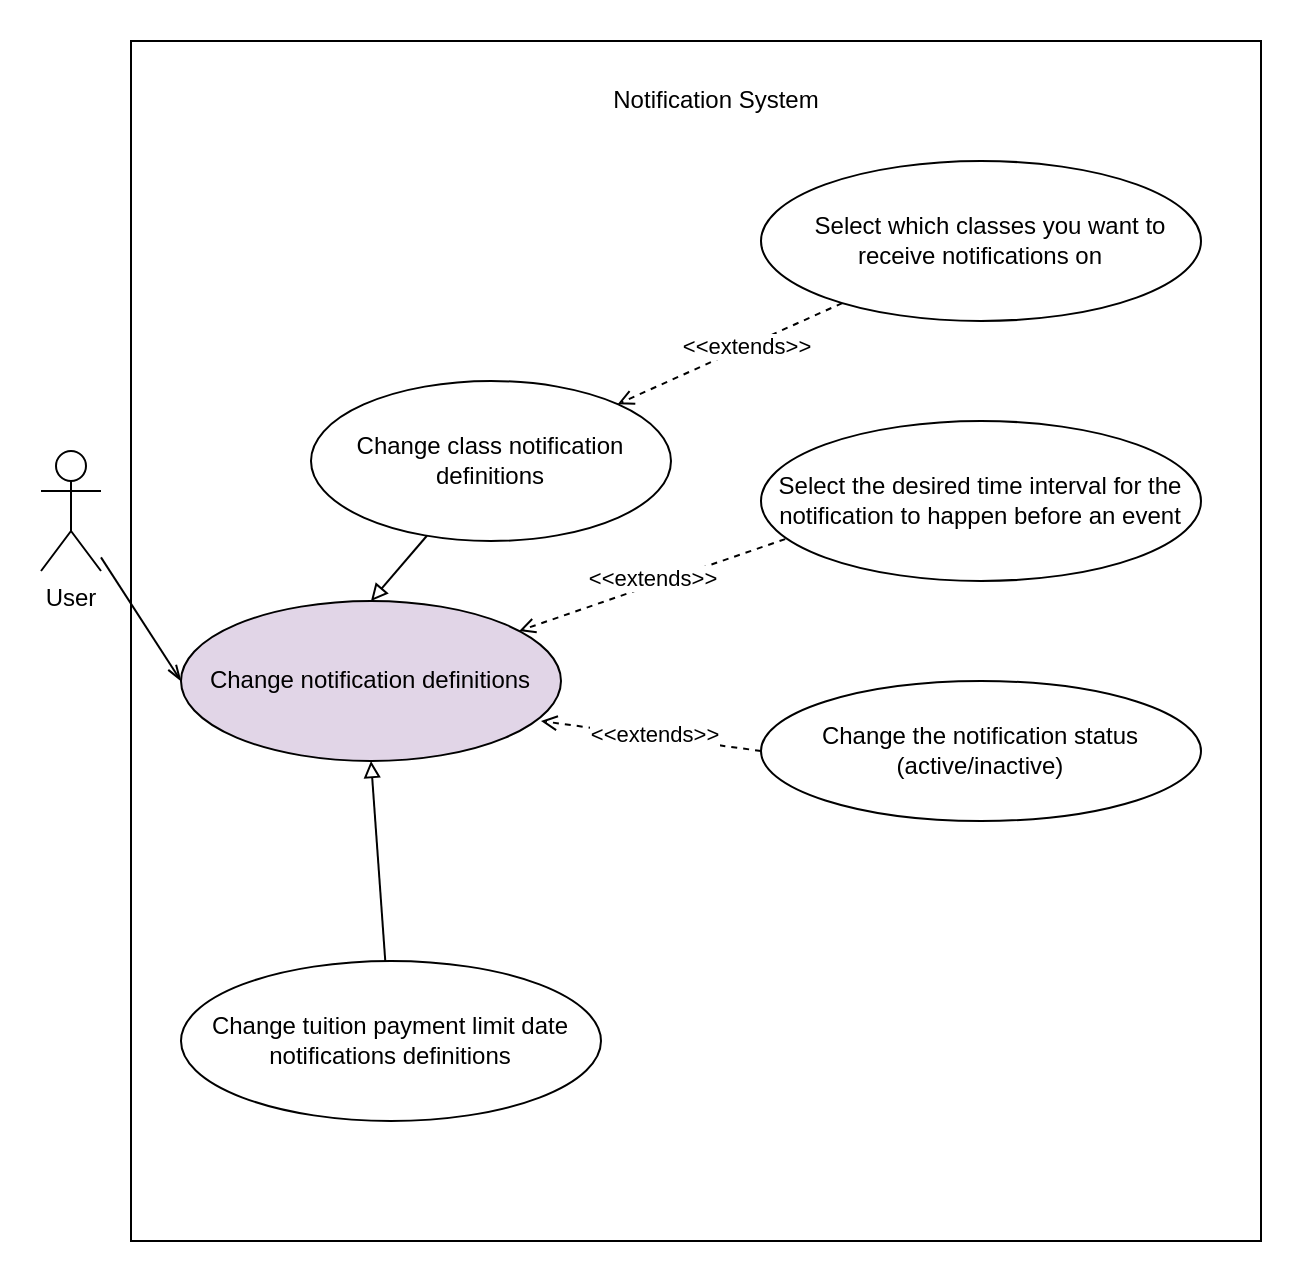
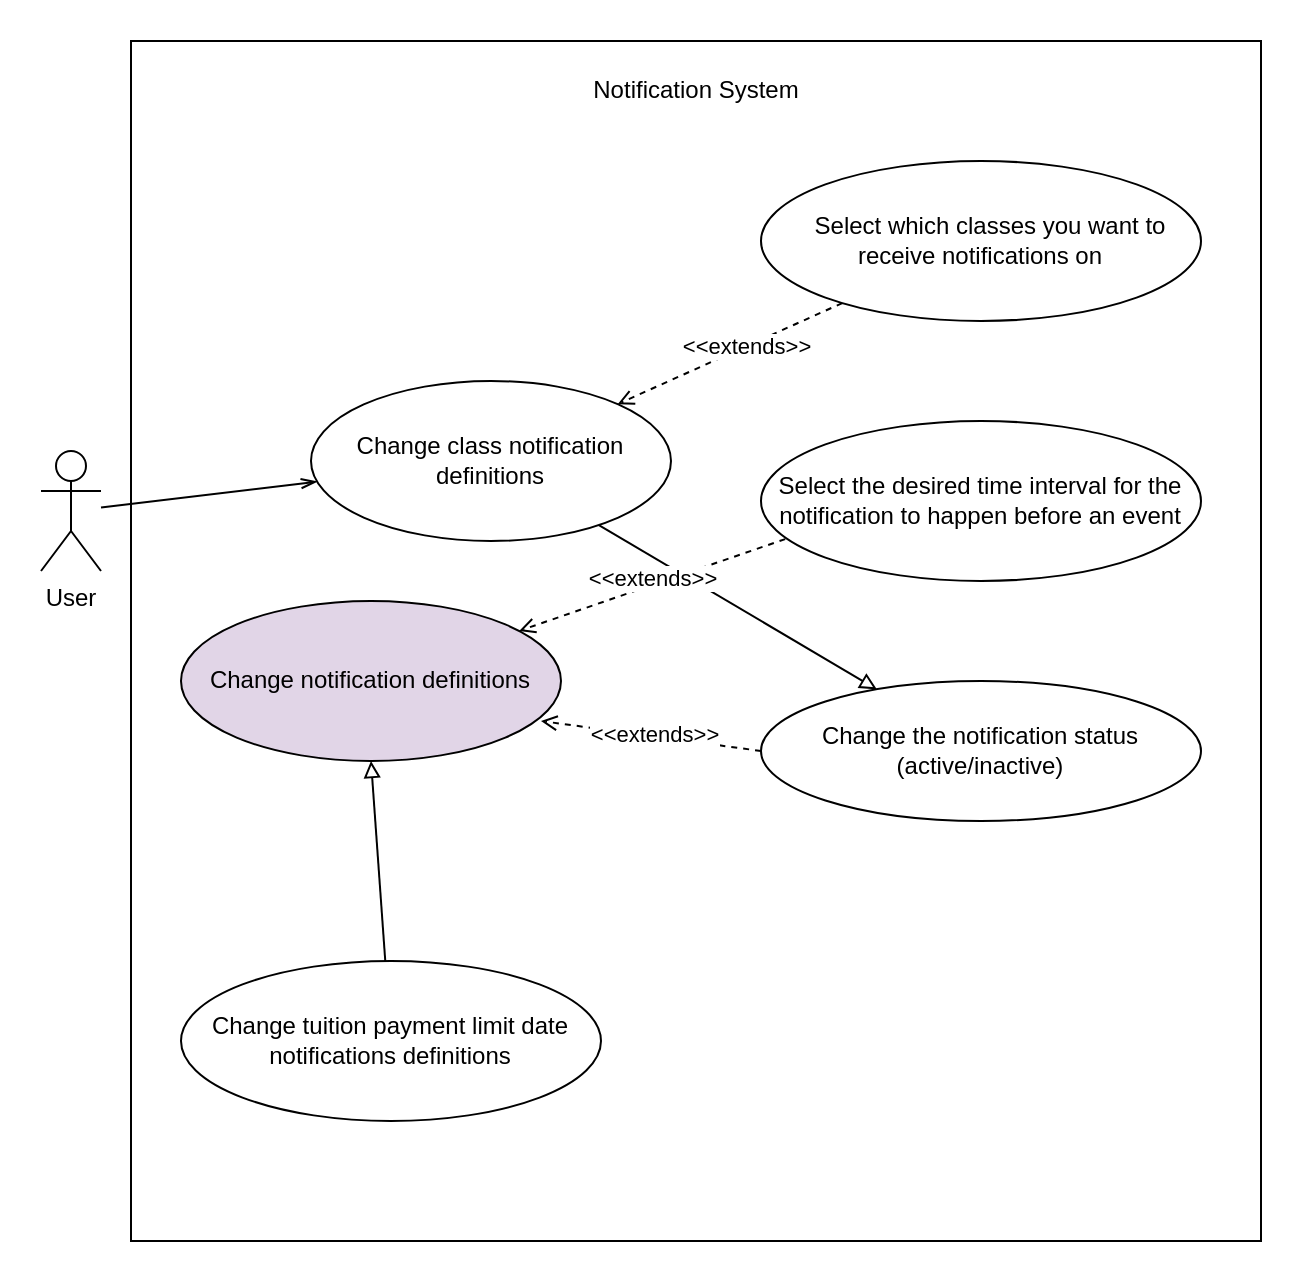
node "Notification System": moved (716, 101) -> (696, 91)
edge "Change class notification definitions" -> "Change notification definitions": now "Change class notification definitions" -> "Change the notification status (active/inactive)"
edge "User" -> "Change notification definitions": now "User" -> "Change class notification definitions"
